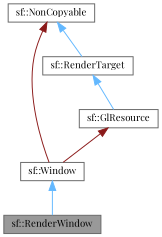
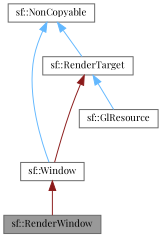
edge "sf::Window" -> "sf::NonCopyable": color firebrick4 -> steelblue1
edge "sf::Window" -> "sf::GlResource": now "sf::Window" -> "sf::RenderTarget"
edge "sf::RenderWindow" -> "sf::Window": color steelblue1 -> firebrick4
